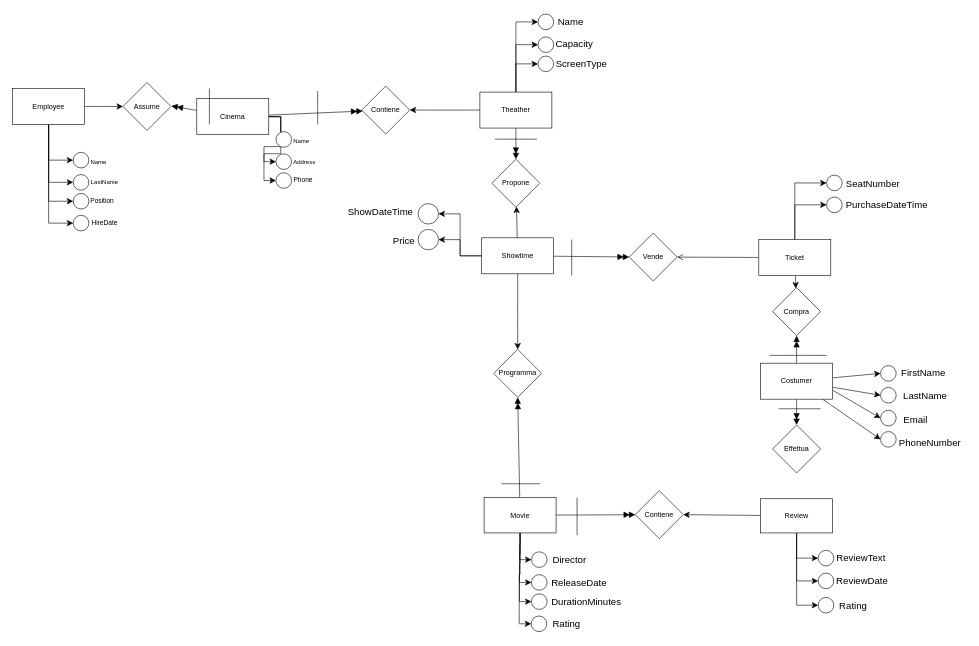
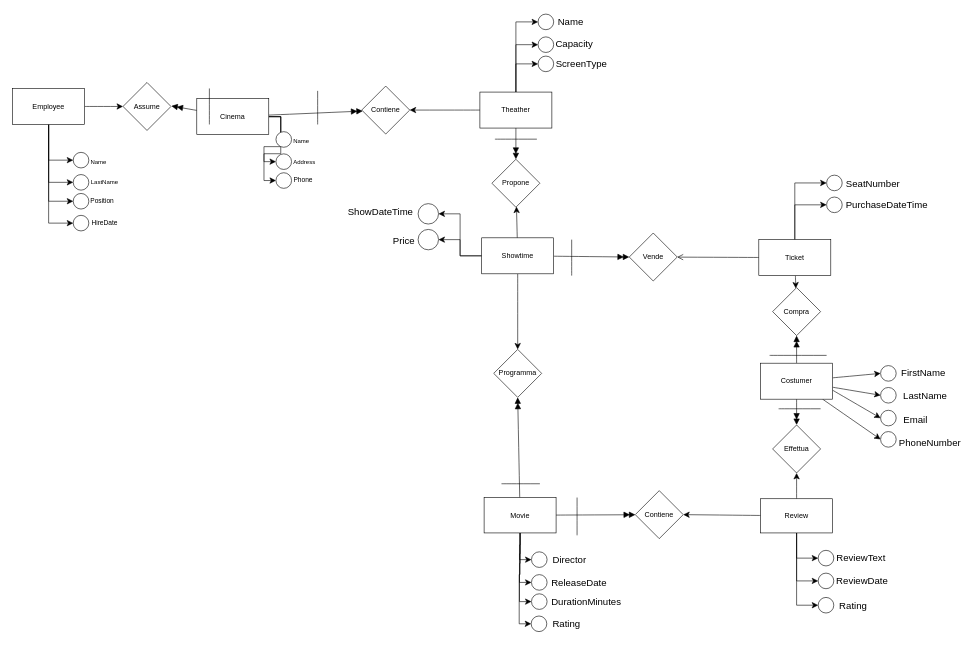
edge "Review" -> "Effettua": added
